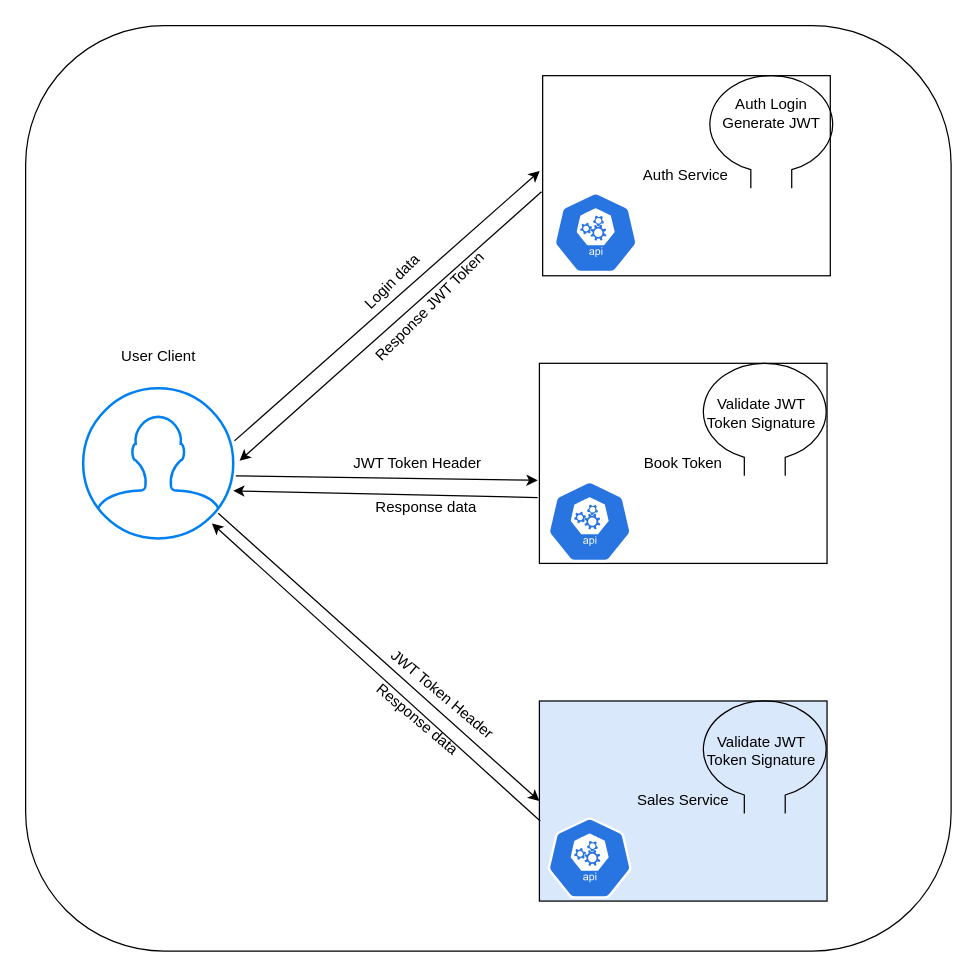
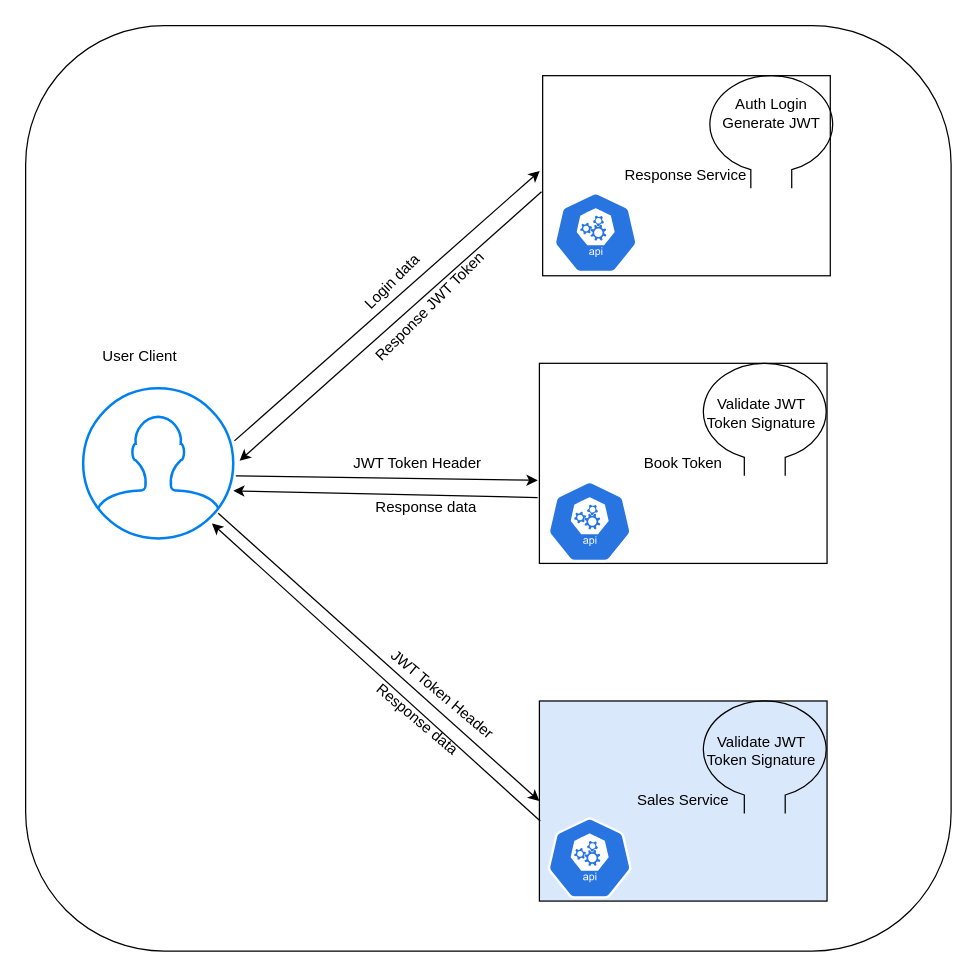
node "Auth Service": label "Auth Service" -> "Response Service"
node "User Client": moved (158, 357) -> (139, 357)
